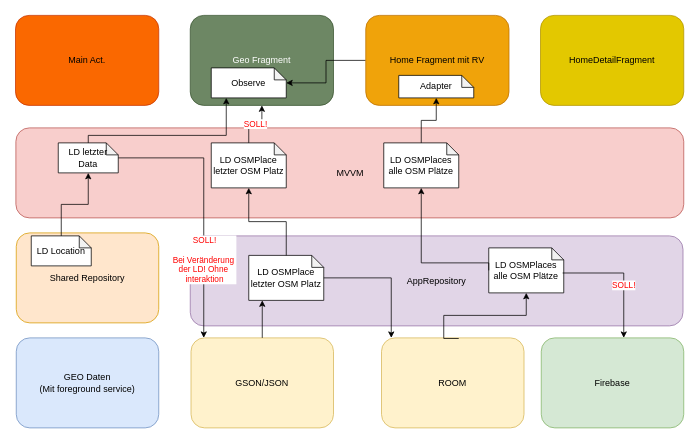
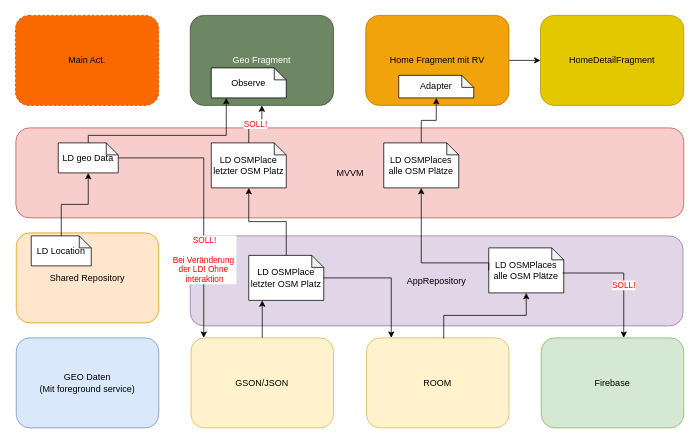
node "Main Act.": style solid -> dashed
edge "Home Fragment mit RV" -> "Observe": now "Home Fragment mit RV" -> "HomeDetailFragment"
node "LD letzter Data": label "LD letzter Data" -> "LD geo Data"
node "ROOM": moved (453, 383) -> (438, 383)
